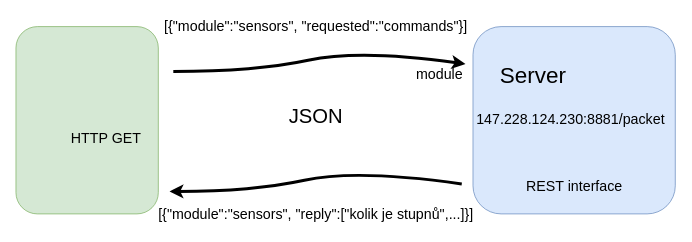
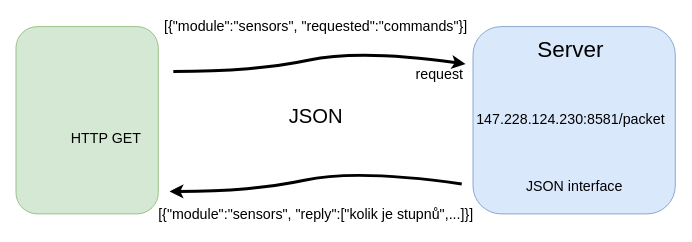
node "module": label "module" -> "request"
node "Server": moved (533, 75) -> (570, 49)
node "147.228.124.230:8881/packet": label "147.228.124.230:8881/packet" -> "147.228.124.230:8581/packet"
node "REST interface": label "REST interface" -> "JSON interface"
